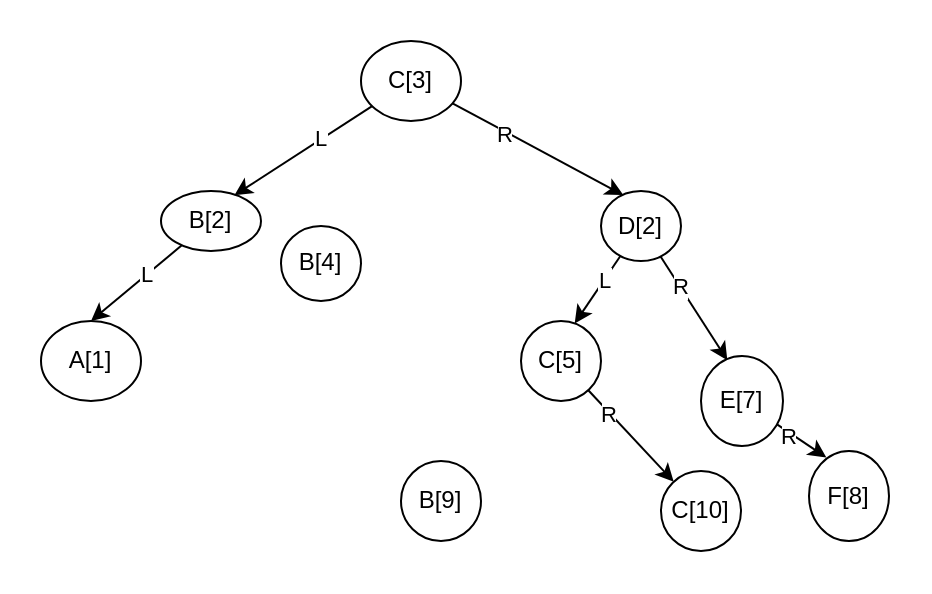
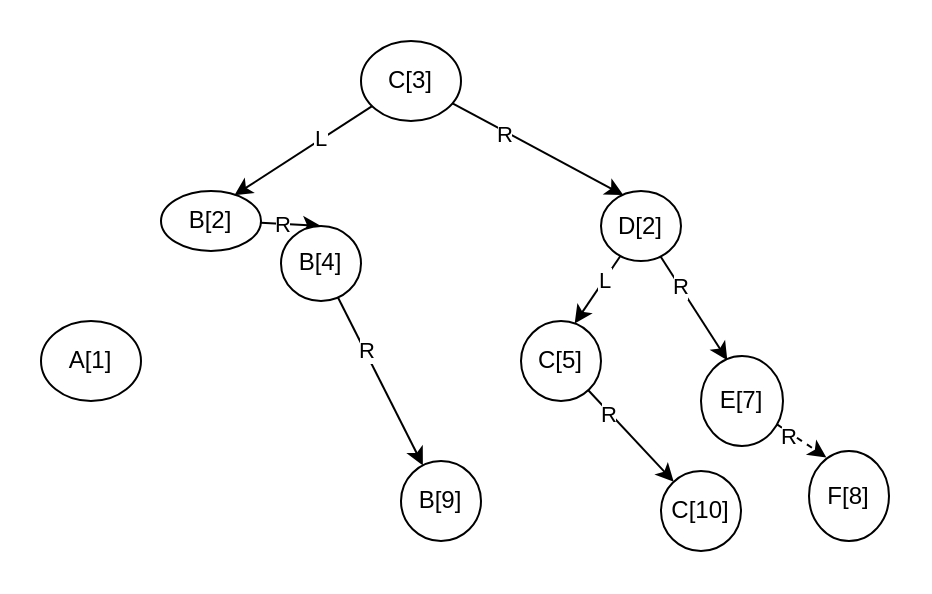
edge "B[2]" -> "B[4]": added, label "R"
edge "B[2]" -> "A[1]": removed, label "L"
edge "B[4]" -> "B[9]": added, label "R"
edge "E[7]" -> "F[8]": style solid -> dashed
